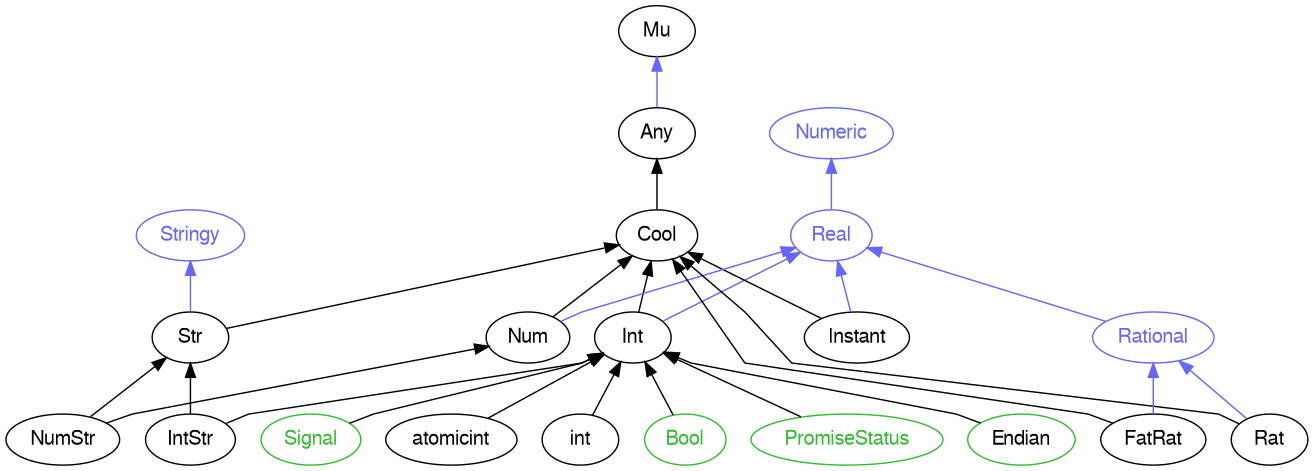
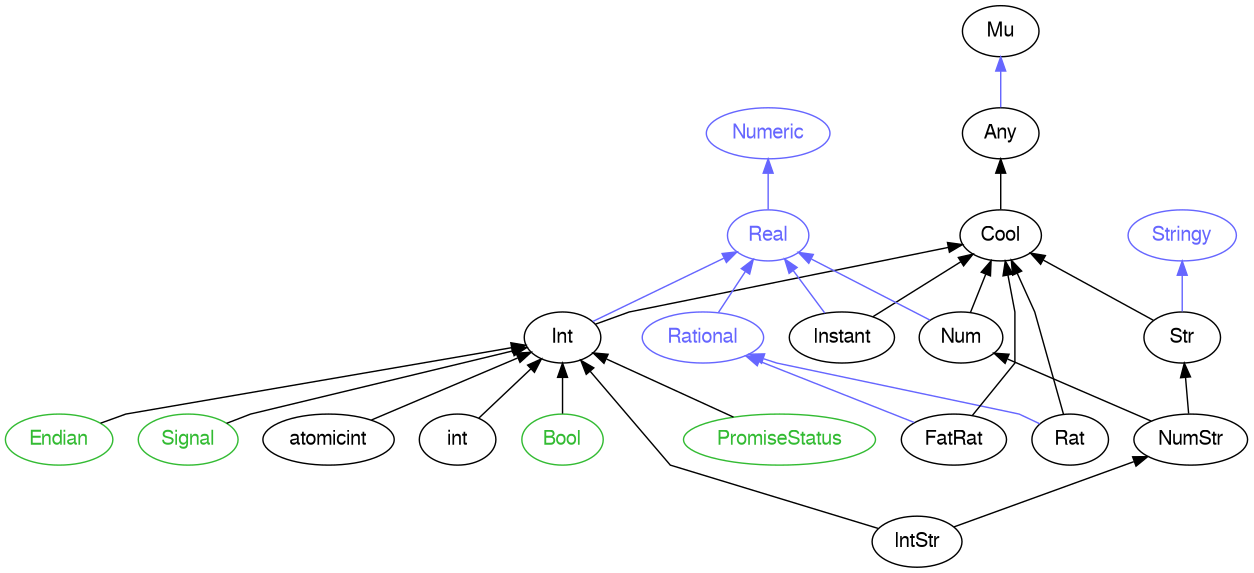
edge "IntStr" -> "Str": now "IntStr" -> "NumStr"
node "Endian": fontcolor #000000 -> #33bb33
